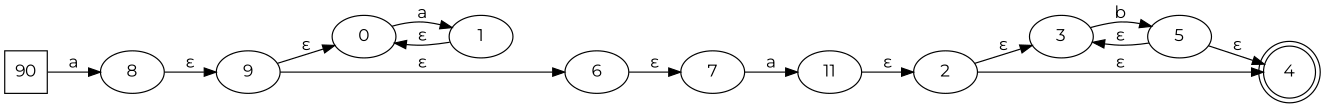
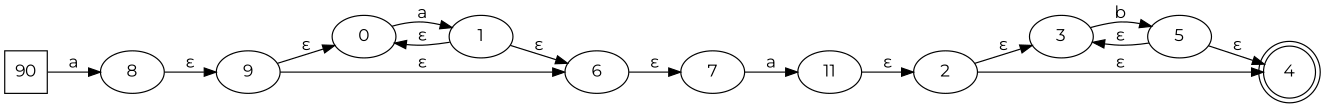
edge "1" -> "6": added, label "ɛ"
